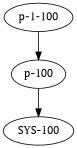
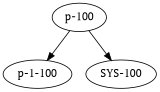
edge "p-1-100" -> "p-100": reversed
